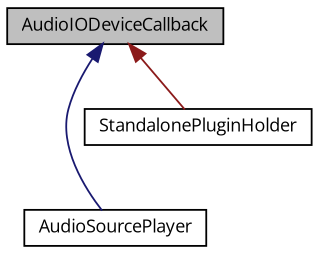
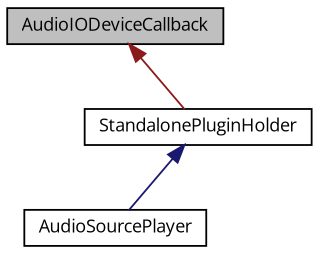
edge "AudioSourcePlayer" -> "AudioIODeviceCallback": now "AudioSourcePlayer" -> "StandalonePluginHolder"
